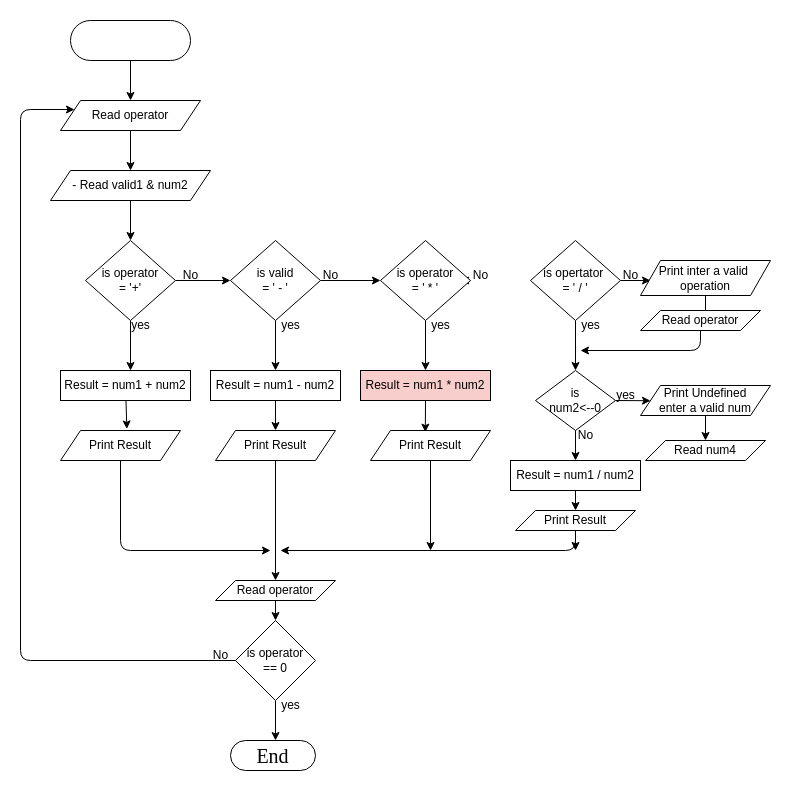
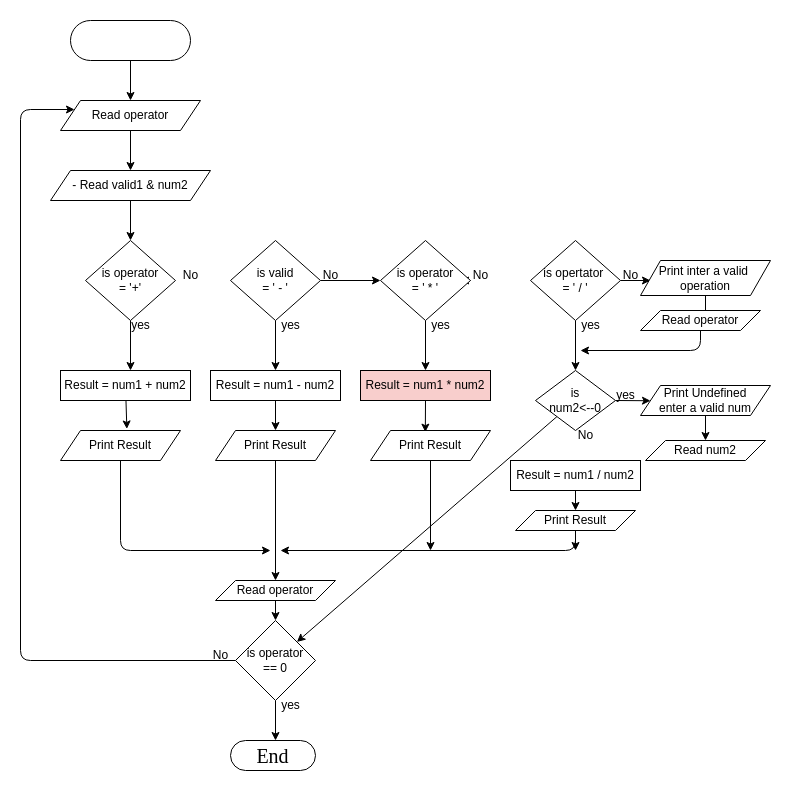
edge "is operator = '+'" -> "is valid = ' - '": removed
edge "is num2<--0" -> "Result = num1 / num2": now "is num2<--0" -> "is operator == 0"
node "Read num4": label "Read num4" -> "Read num2"
